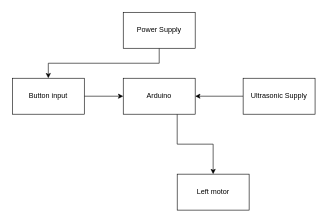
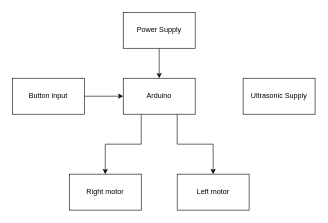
edge "Power Supply" -> "Button input": now "Power Supply" -> "Arduino"
edge "Ultrasonic Supply" -> "Arduino": removed
edge "Arduino" -> "Right motor": added
node "Right motor": added
